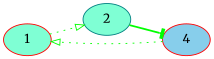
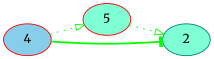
edge "2" -> "4": reversed
node "1": label "1" -> "5"
